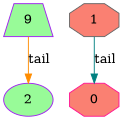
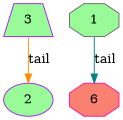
node "9": label "9" -> "3"
node "1": fillcolor salmon -> palegreen
node "0": label "0" -> "6"
